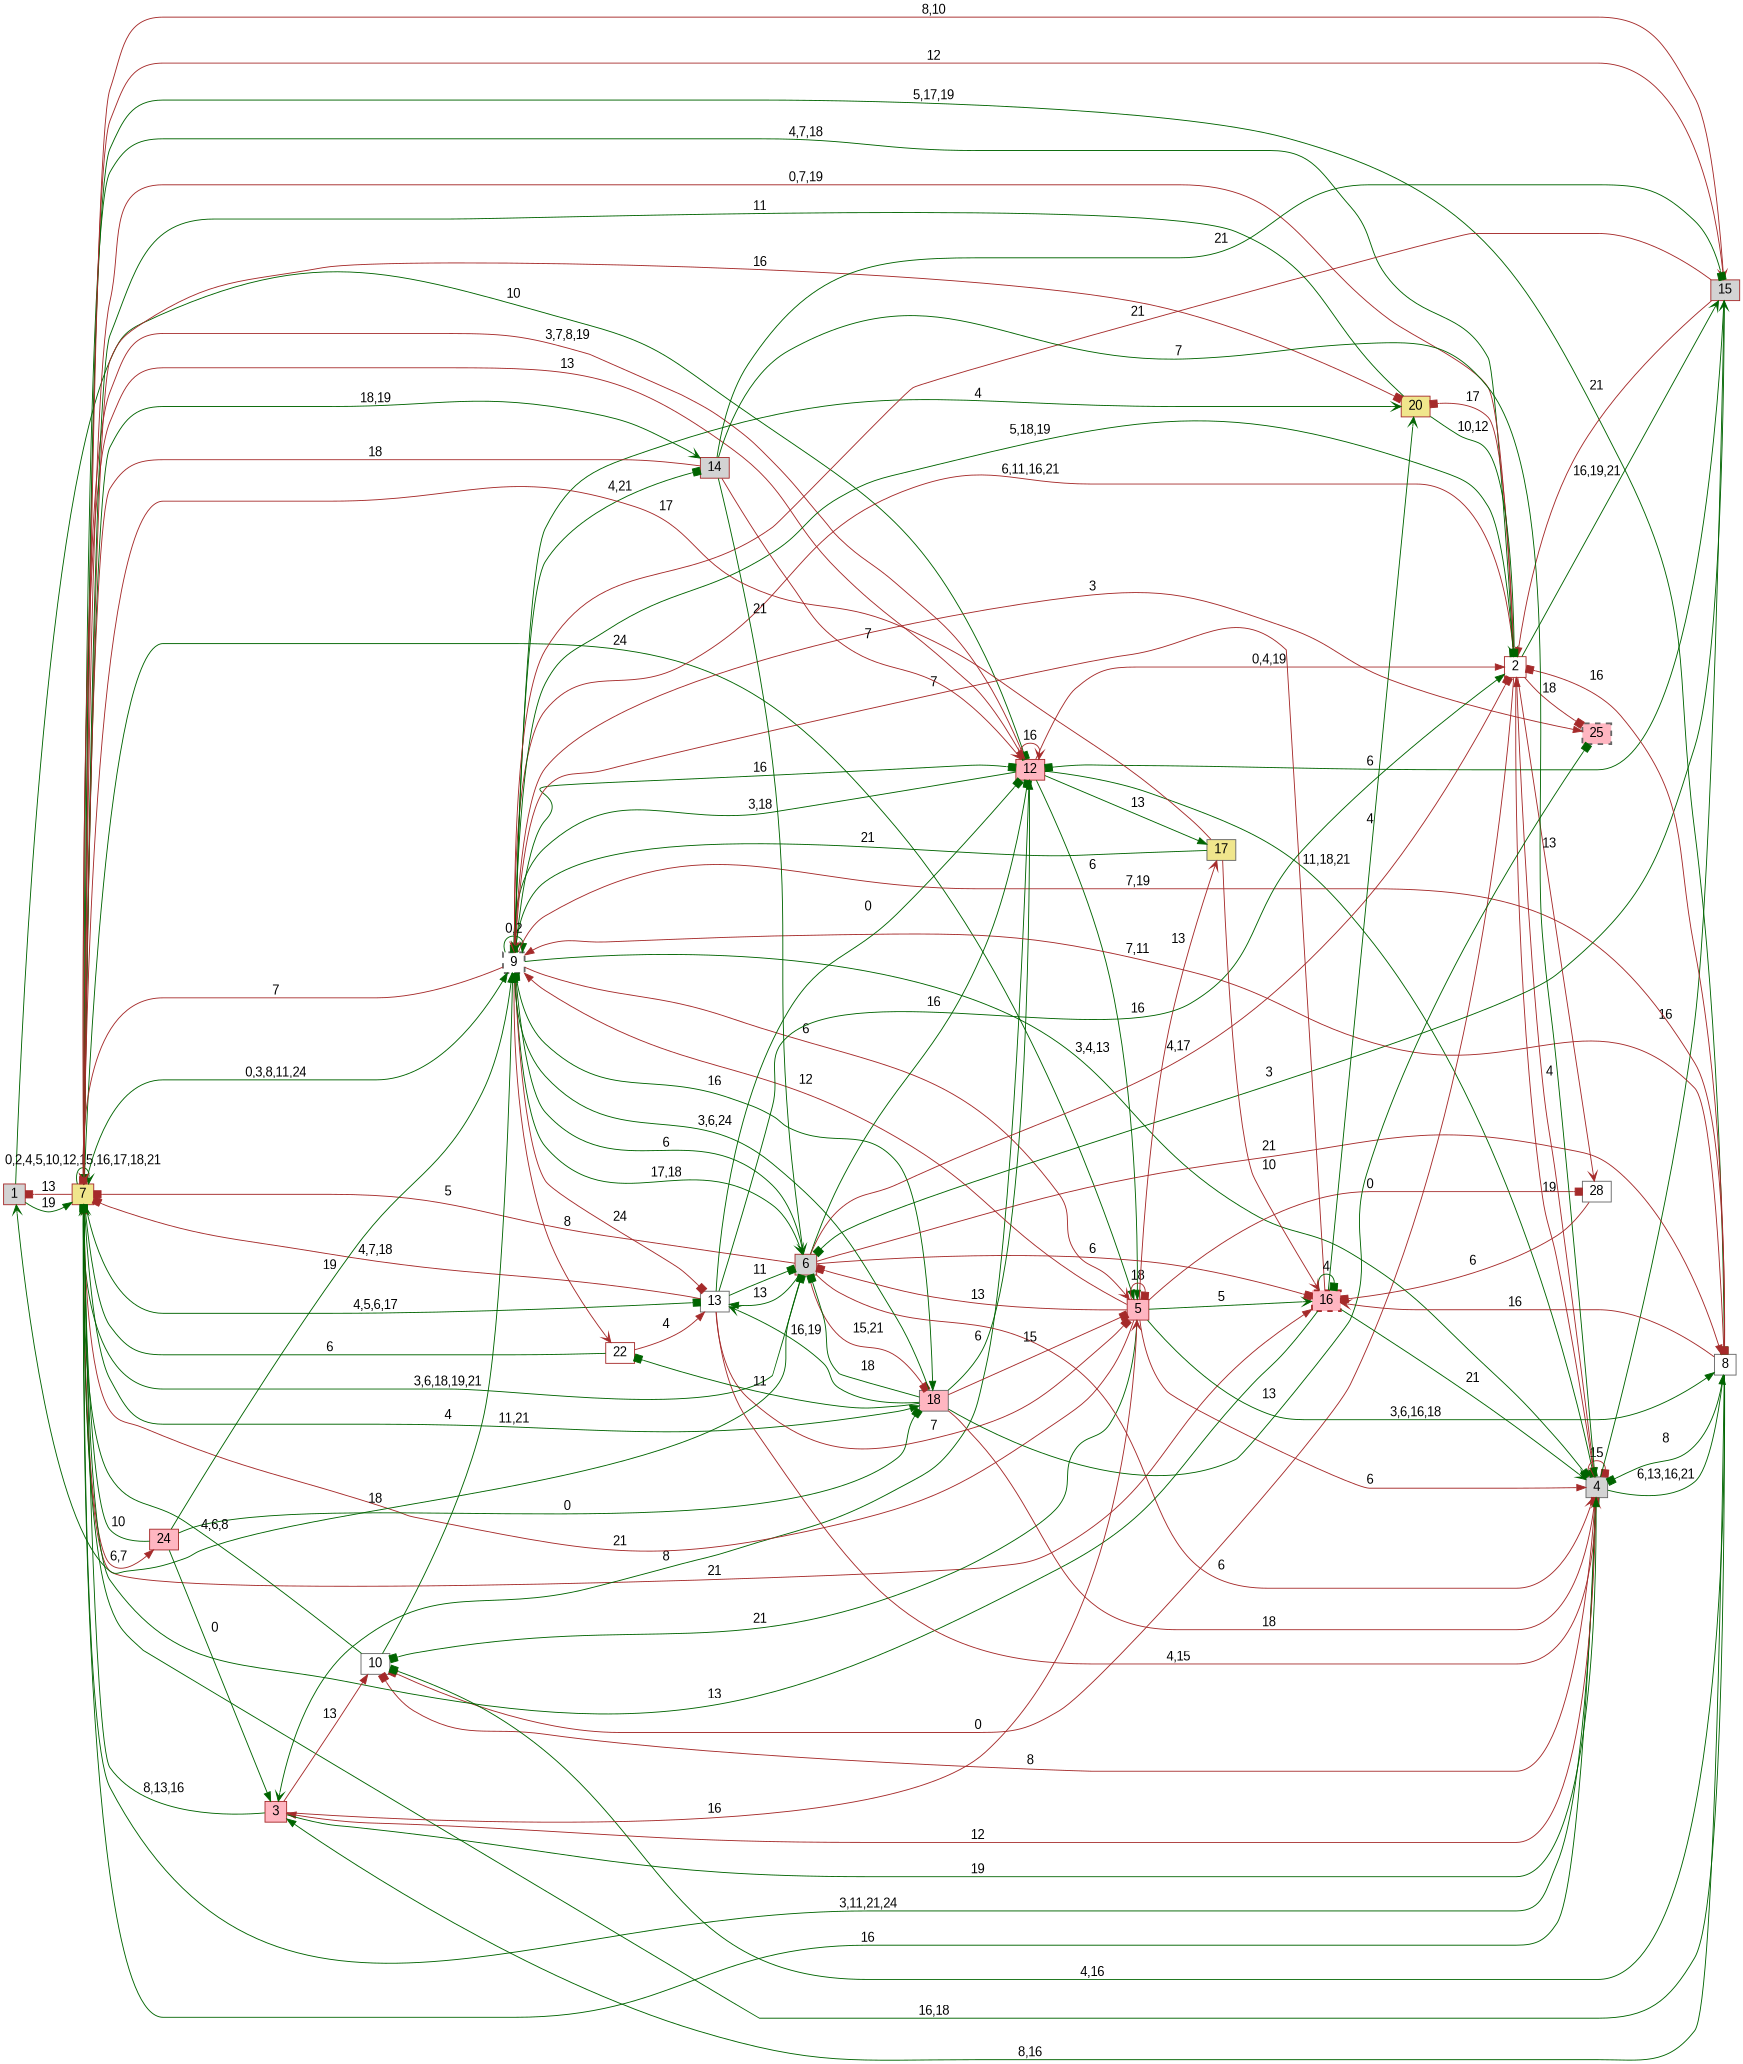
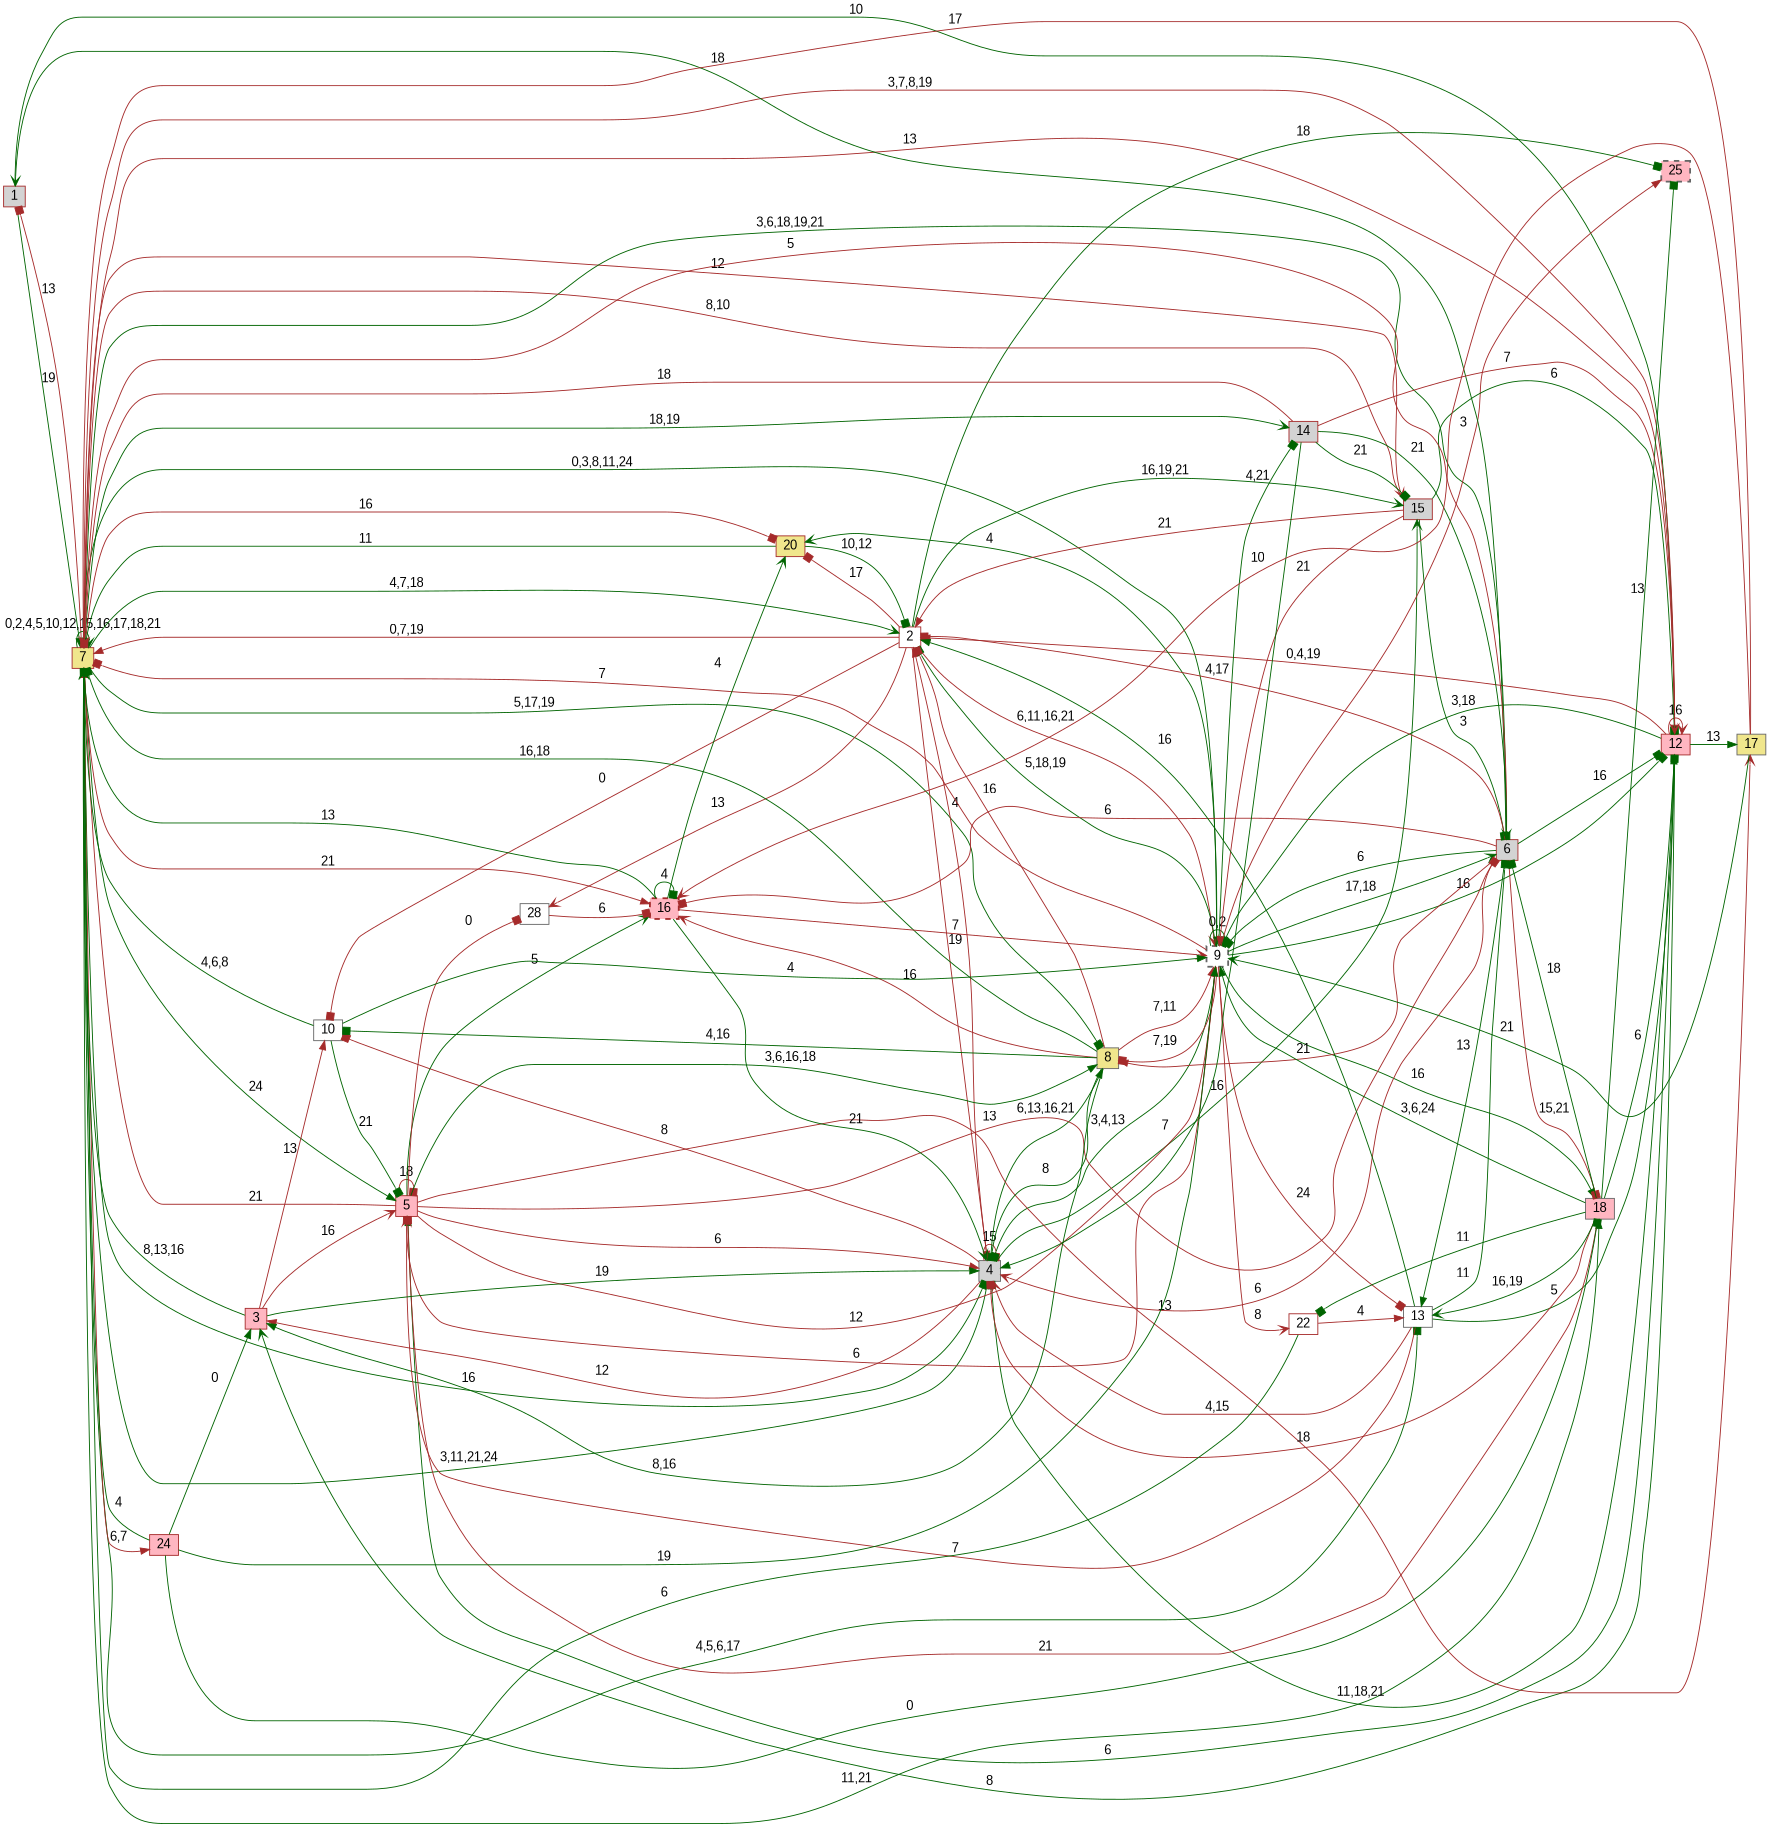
edge "2" -> "25": color brown -> darkgreen
edge "13" -> "12": label "0" -> "5"
edge "13" -> "7": removed, label "4,7,18"
edge "18" -> "5": label "15" -> "21"
node "8": fillcolor white -> khaki
edge "24" -> "7": label "10" -> "4"
edge "5" -> "10": reversed
